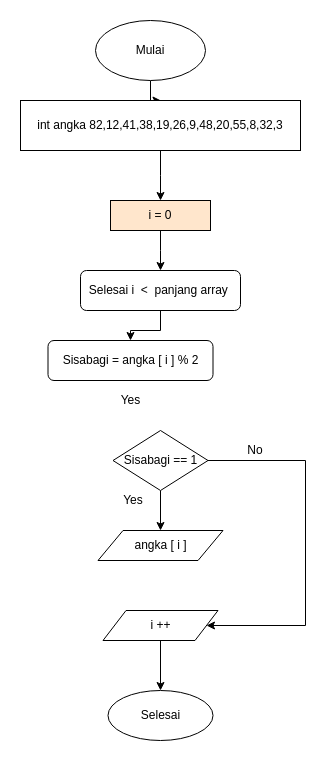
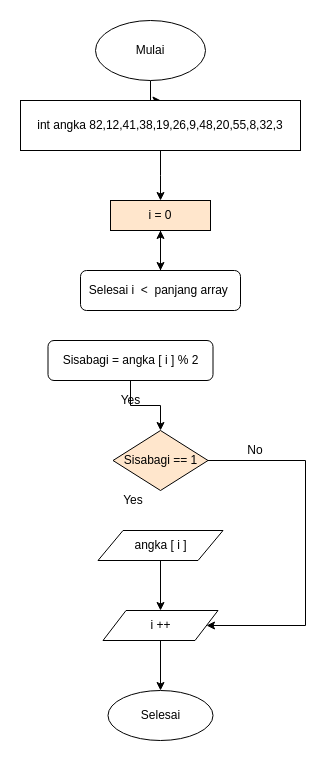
edge "Selesai i < panjang array" -> "Sisabagi = angka [ i ] % 2": now "Selesai i < panjang array" -> "i = 0"
edge "Sisabagi = angka [ i ] % 2" -> "Sisabagi == 1": added
node "Sisabagi == 1": fillcolor #ffffff -> #ffe6cc
edge "Sisabagi == 1" -> "angka [ i ]": removed
edge "angka [ i ]" -> "i ++": added
